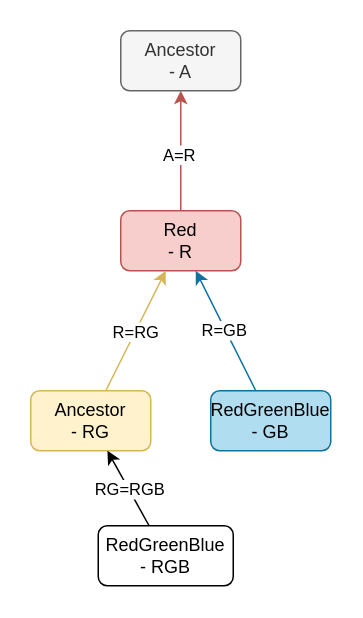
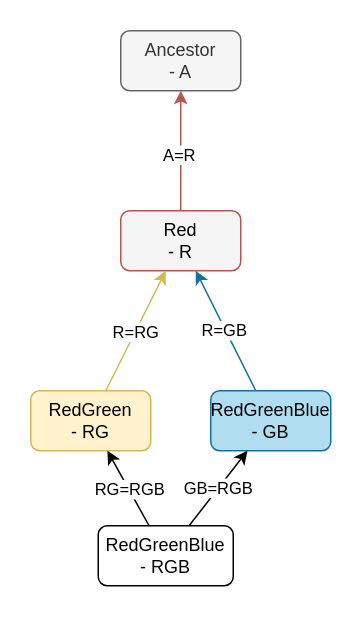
node "Red - R": fillcolor #f8cecc -> #f5f5f5
node "Ancestor - RG": label "Ancestor - RG" -> "RedGreen - RG"
edge "RedGreenBlue - RGB" -> "RedGreenBlue - GB": added, label "GB=RGB"
